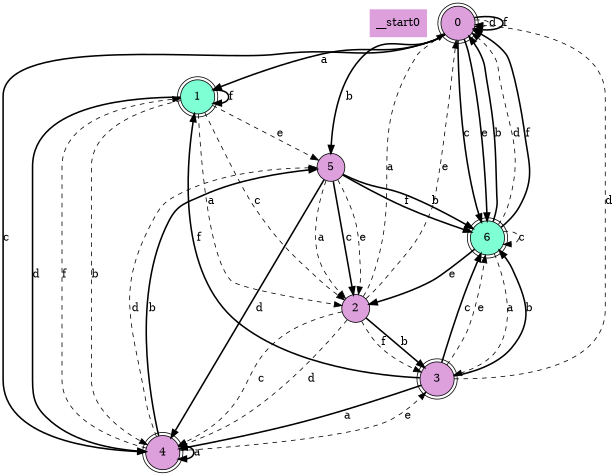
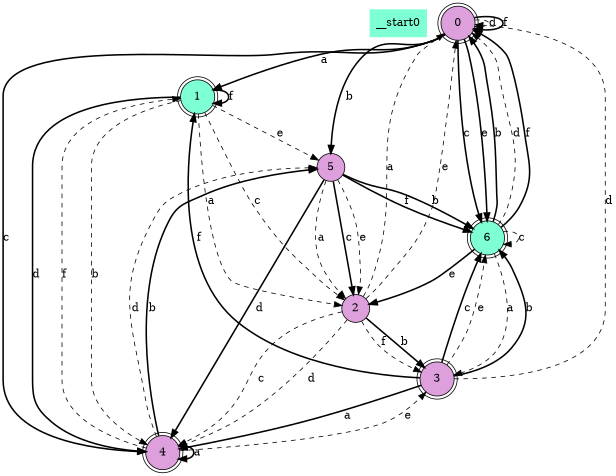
node "__start0": fillcolor plum -> aquamarine
